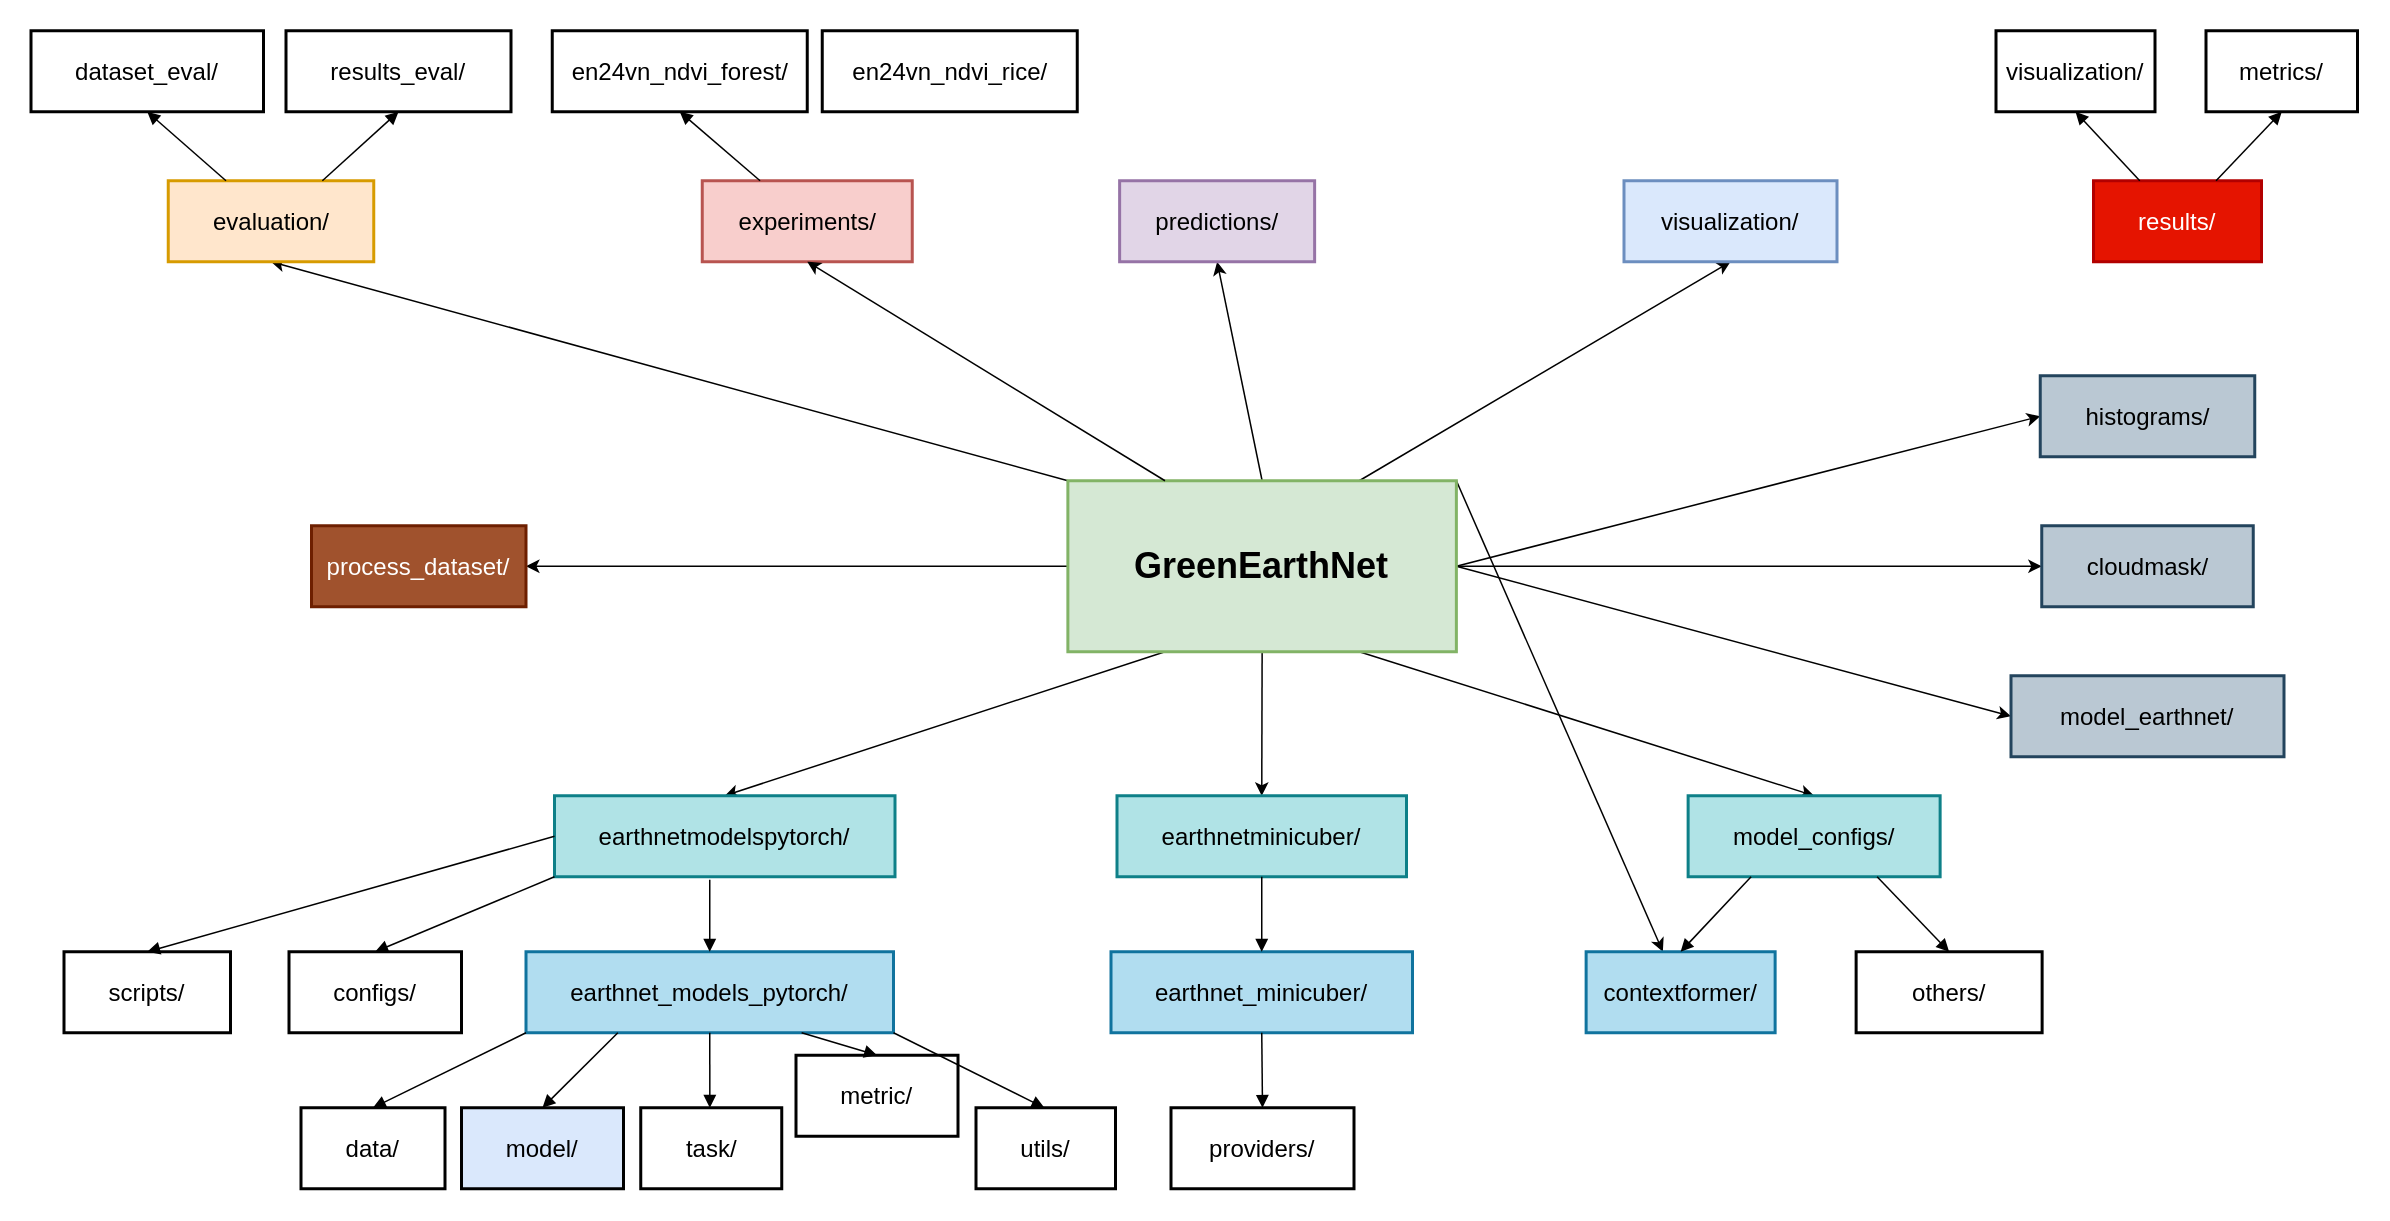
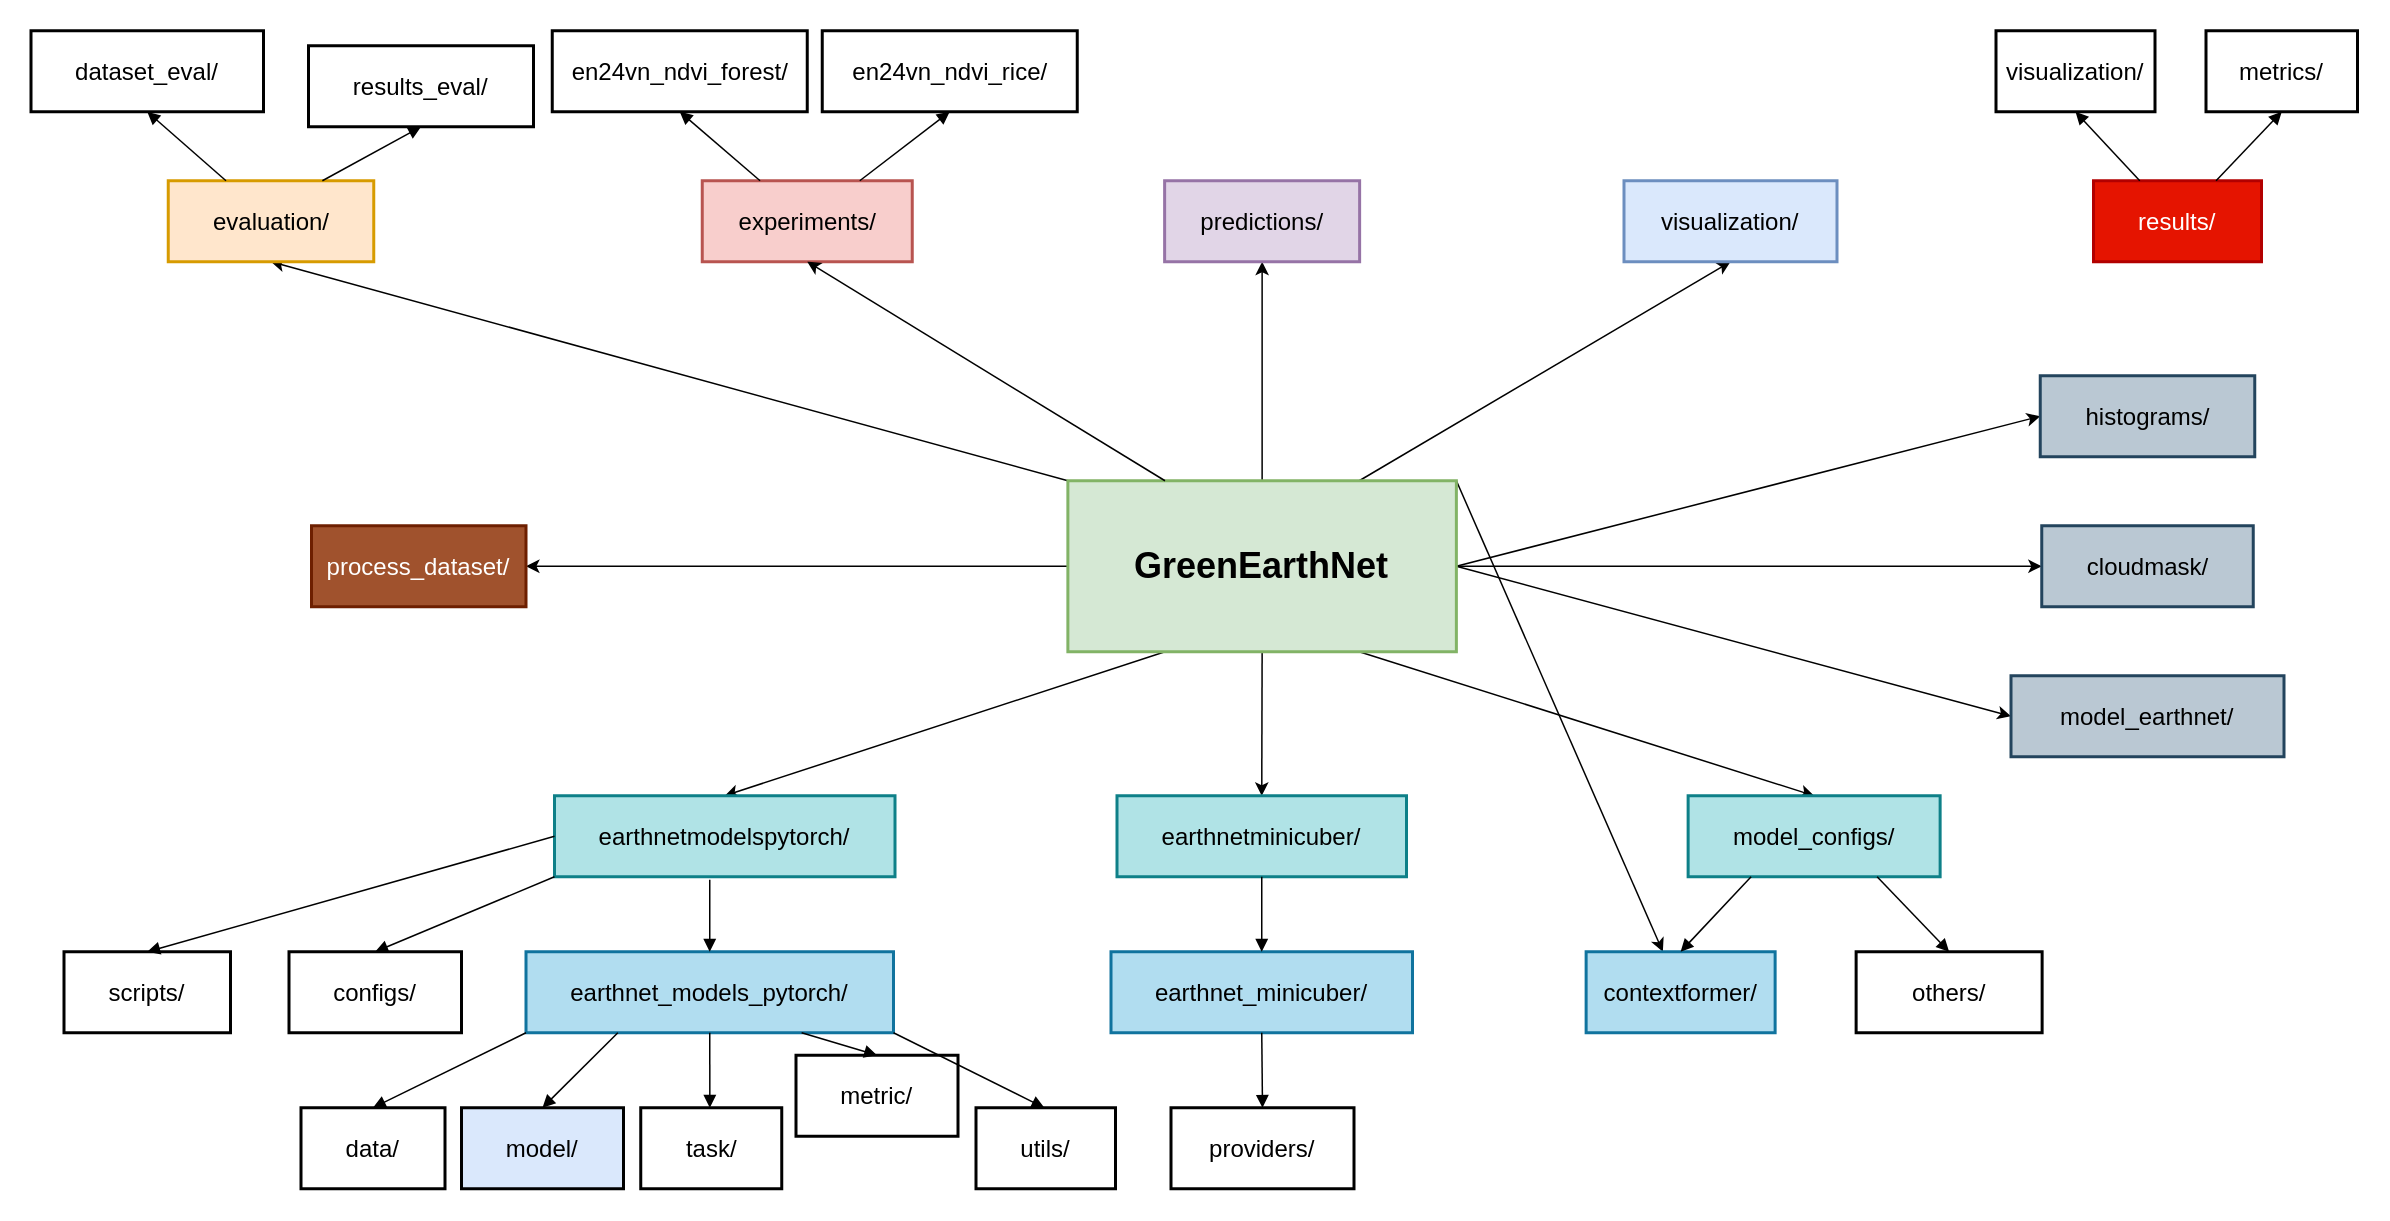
node "results_eval/": moved (398, 71) -> (421, 86)
edge "experiments/" -> "en24vn_ndvi_rice/": added
node "predictions/": moved (1217, 221) -> (1262, 221)
